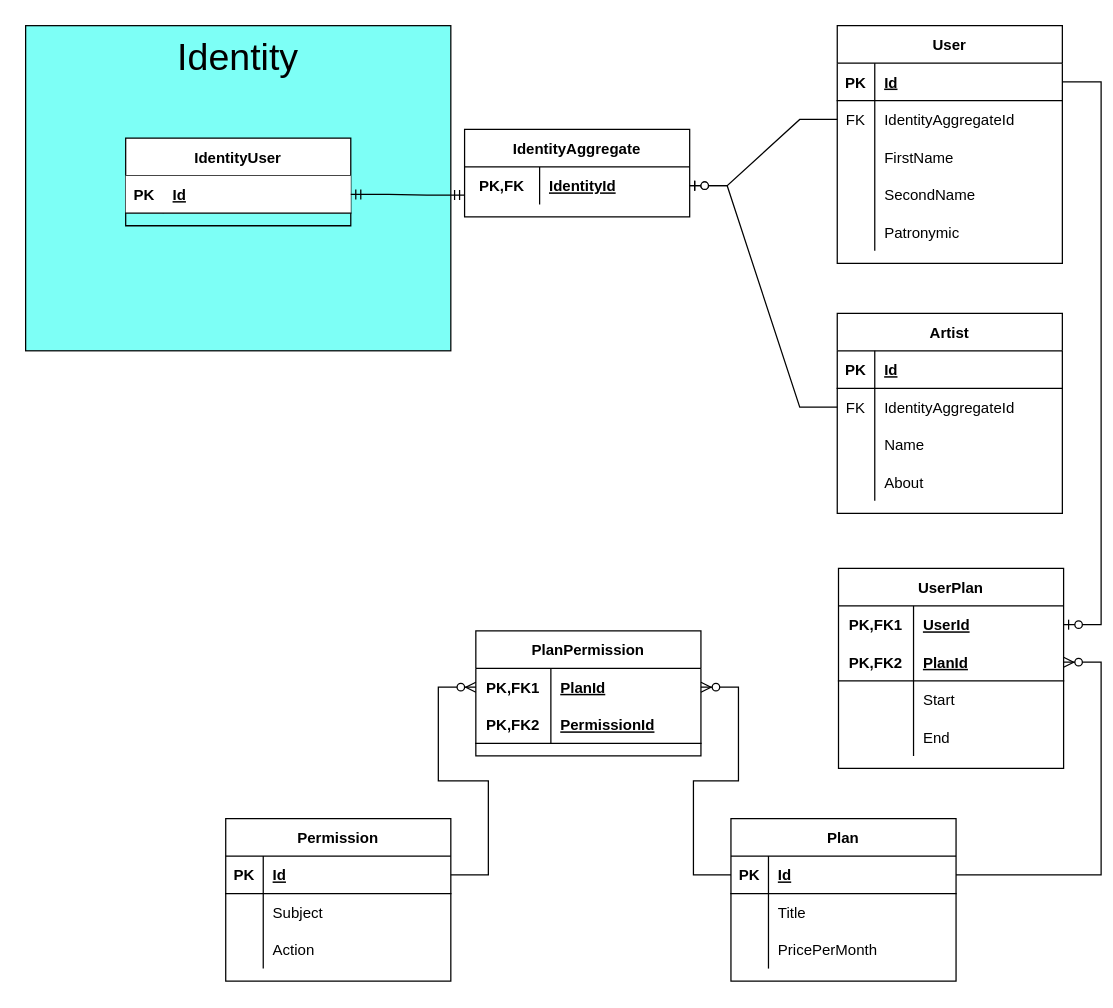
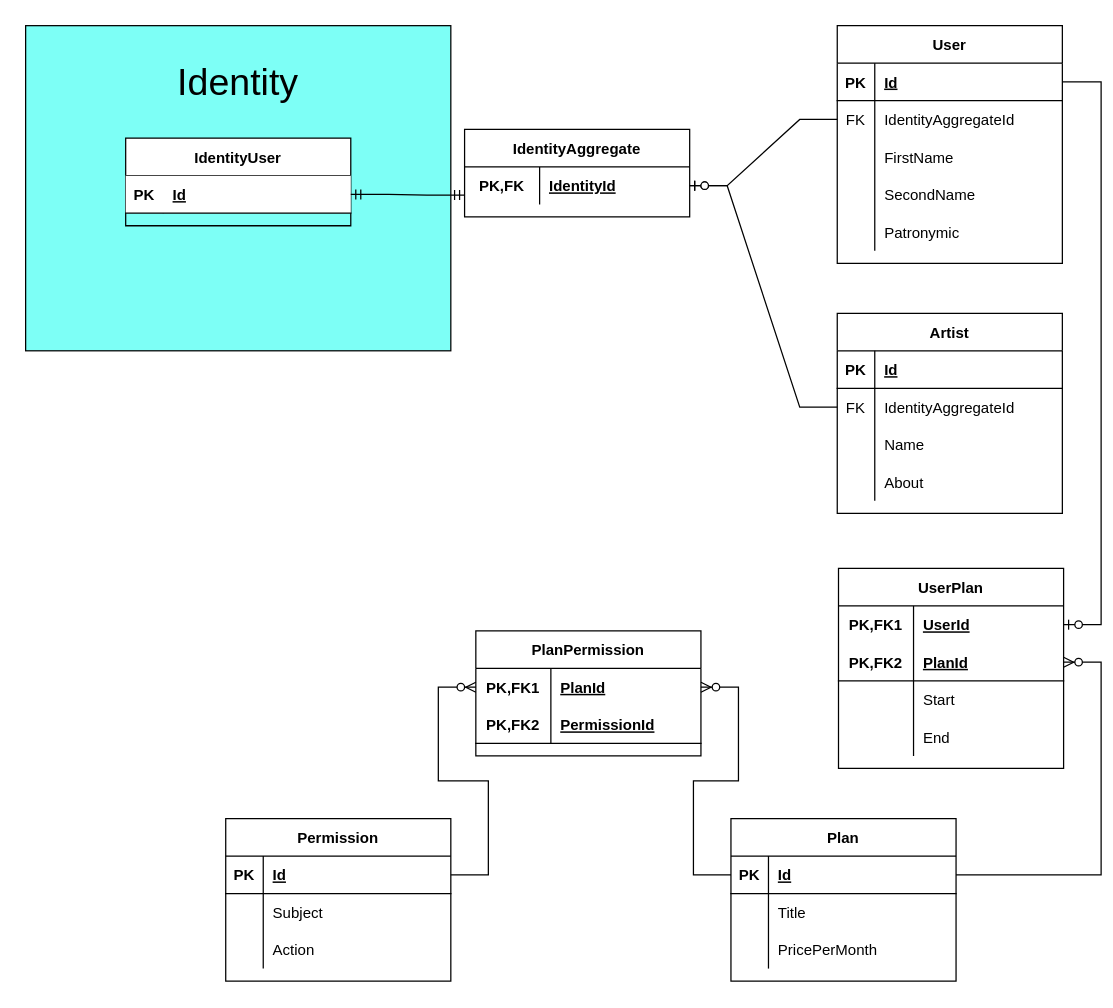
node "Identity": moved (238, 57) -> (238, 82)
